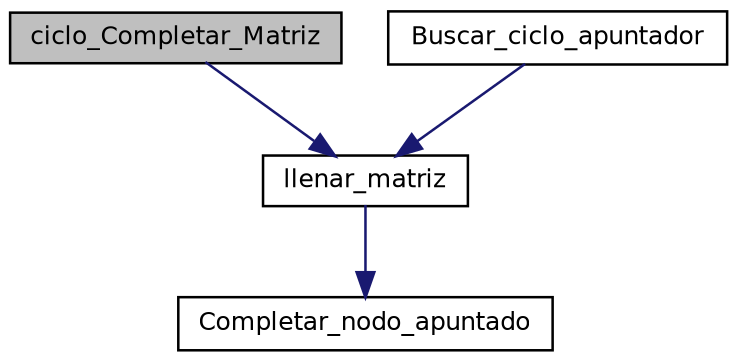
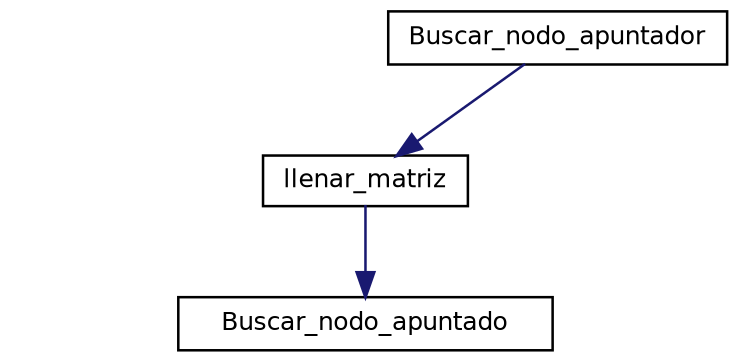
node "ciclo_Completar_Matriz": removed
node "Buscar_ciclo_apuntador": label "Buscar_ciclo_apuntador" -> "Buscar_nodo_apuntador"
node "Completar_nodo_apuntado": label "Completar_nodo_apuntado" -> "Buscar_nodo_apuntado"
